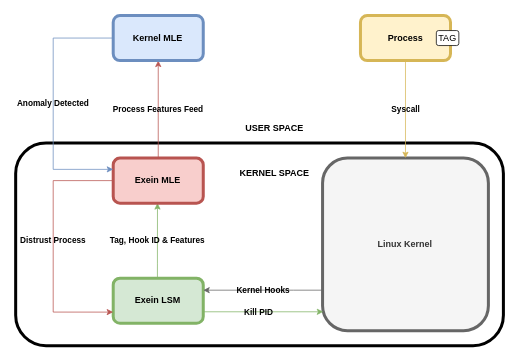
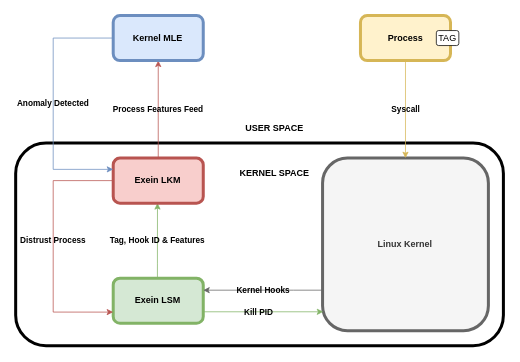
node "Exein MLE": label "Exein MLE" -> "Exein LKM"
